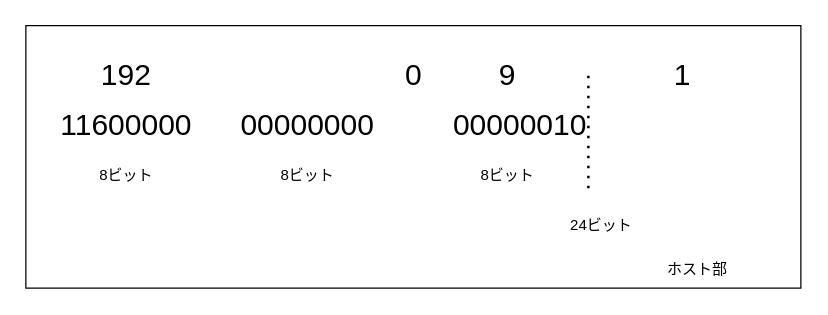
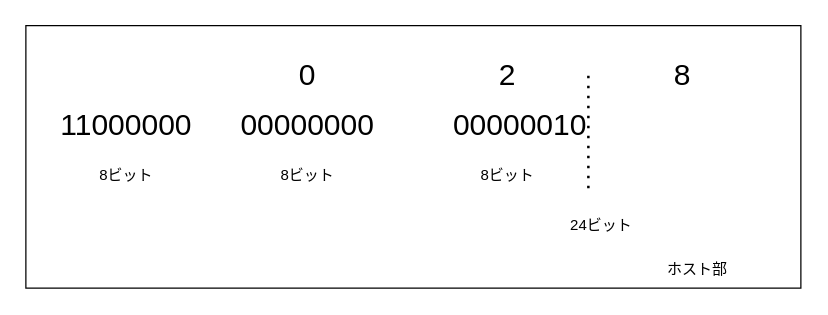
node "192": removed
node "0": moved (413, 76) -> (307, 76)
node "9": label "9" -> "2"
node "1": label "1" -> "8"
node "11600000": label "11600000" -> "11000000"
